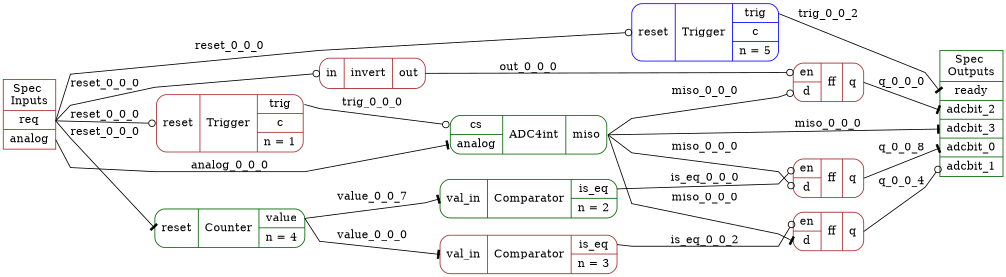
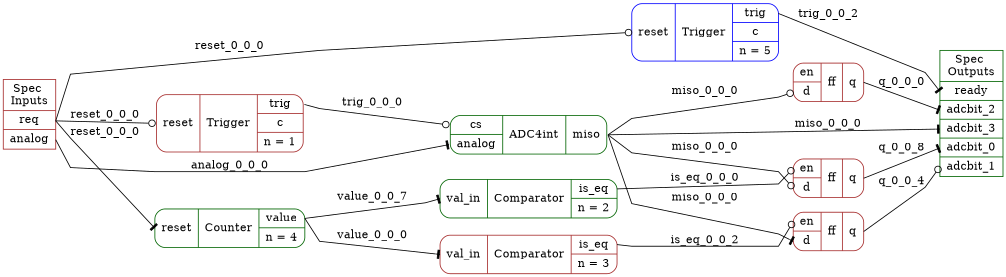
node "in": removed
